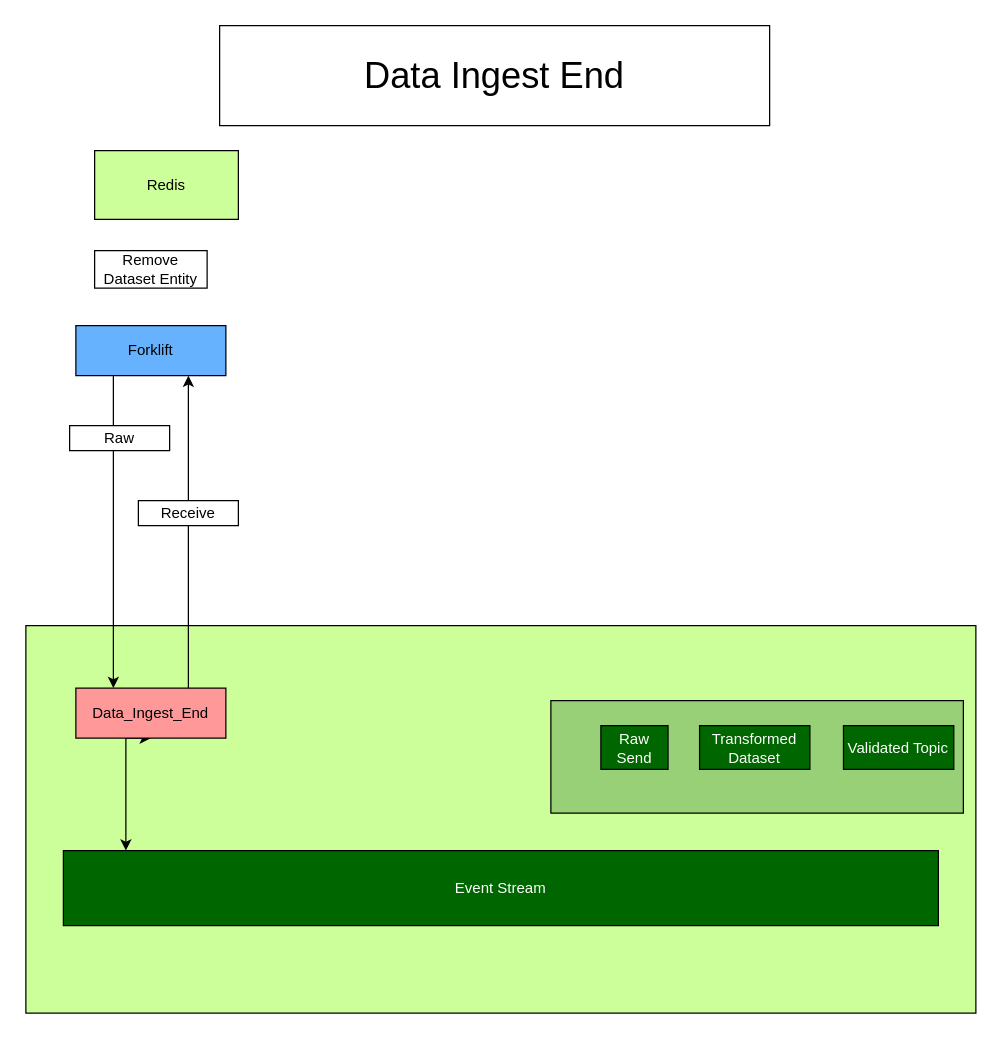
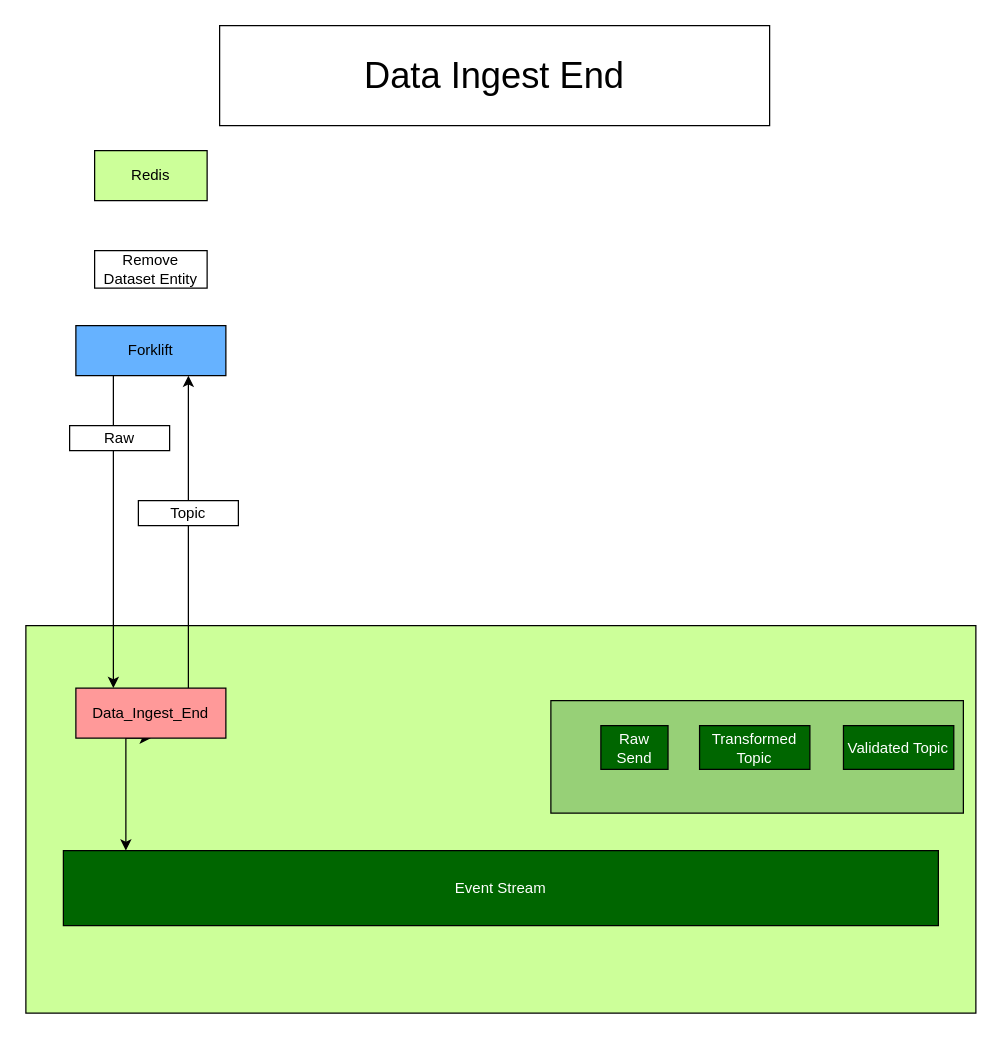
node "Redis": size 144x69 -> 113x50
node "Receive": label "Receive" -> "Topic"
node "Transformed Dataset": label "Transformed Dataset" -> "Transformed Topic"
